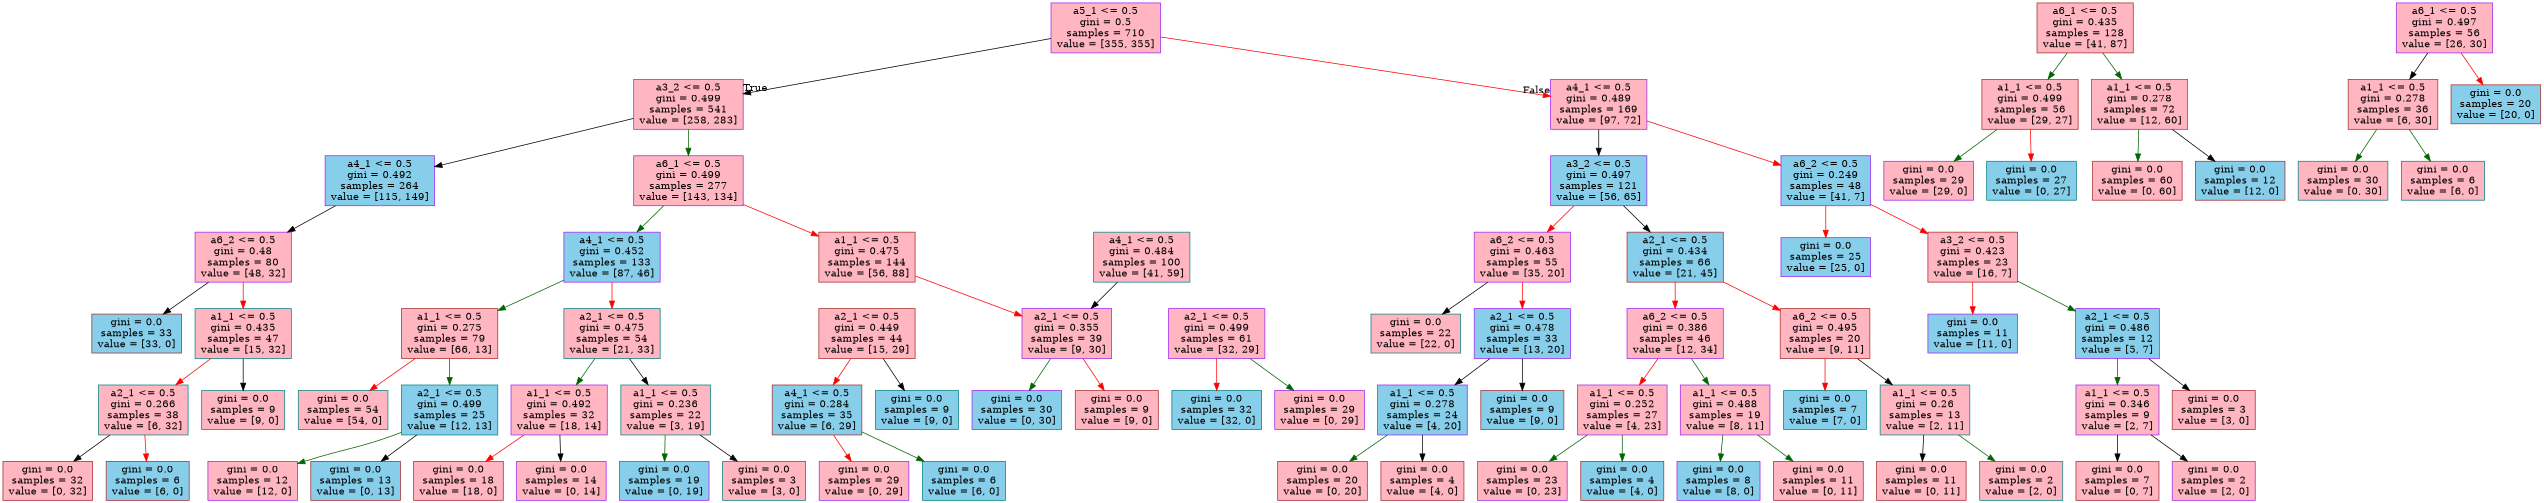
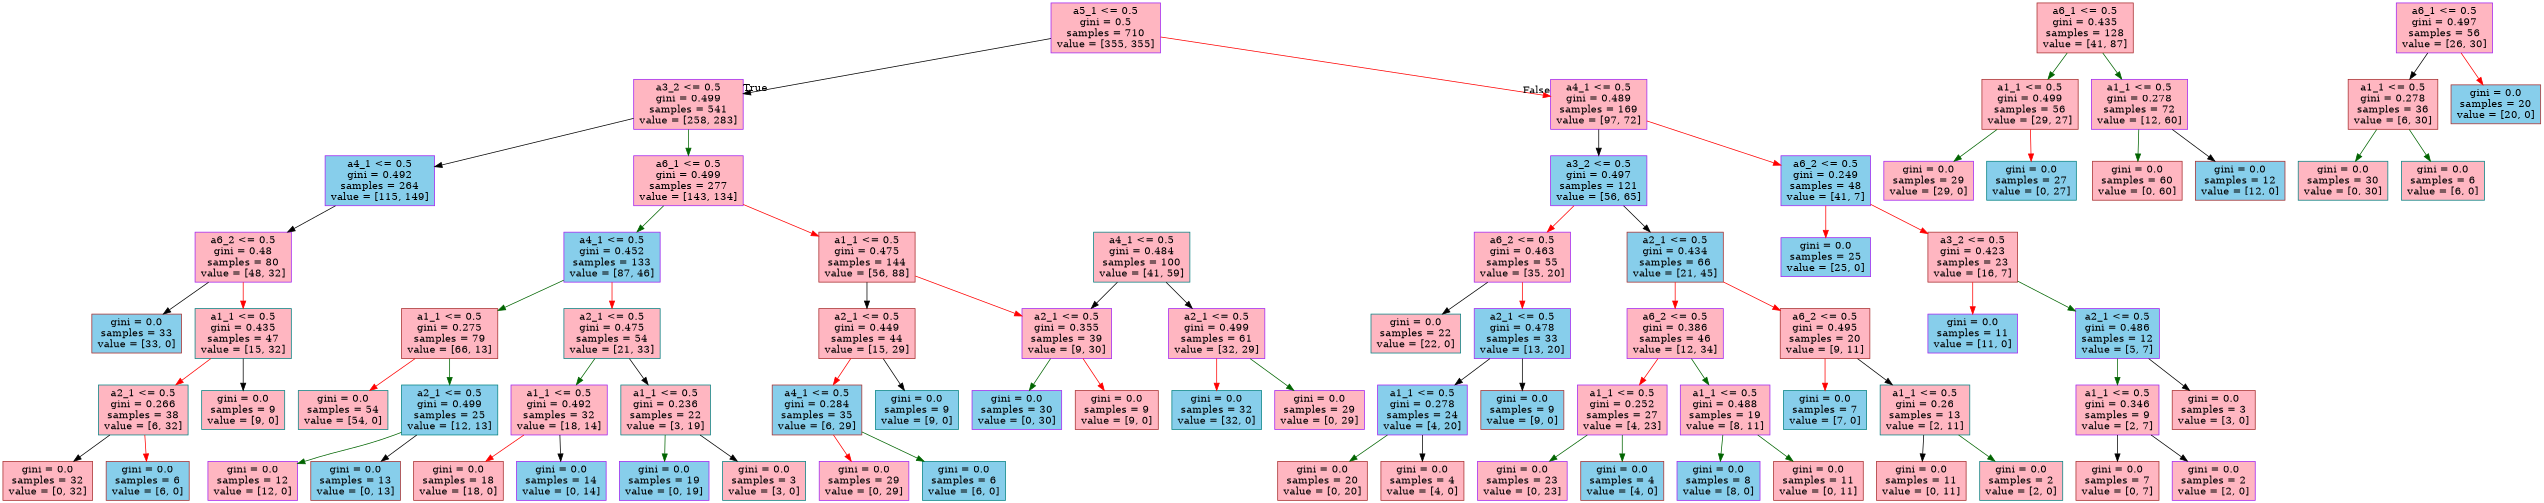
edge "a1_1 <= 0.5 gini = 0.475 samples = 144 value = [56, 88]" -> "a2_1 <= 0.5 gini = 0.449 samples = 44 value = [15, 29]": added
edge "a4_1 <= 0.5 gini = 0.484 samples = 100 value = [41, 59]" -> "a2_1 <= 0.5 gini = 0.499 samples = 61 value = [32, 29]": added
node "gini = 0.0 samples = 14 value = [0, 14]": fillcolor lightpink -> skyblue
